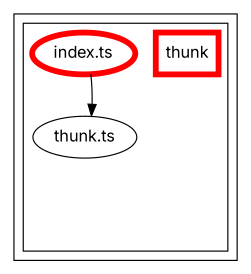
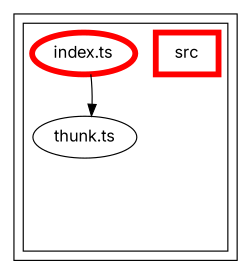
node "thunk": label "thunk" -> "src"
